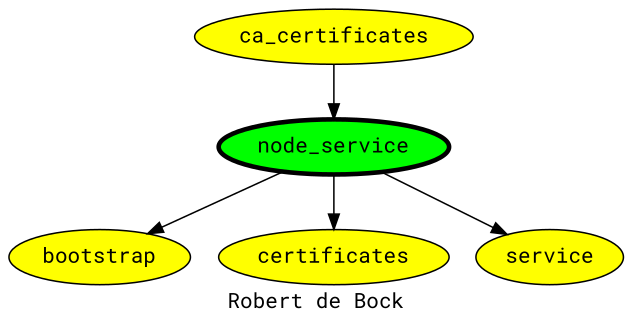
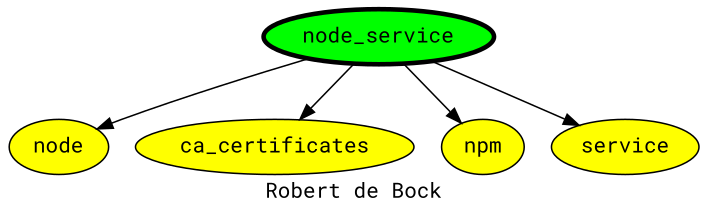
edge "ca_certificates" -> "node_service": reversed
node "bootstrap": label "bootstrap" -> "node"
node "certificates": label "certificates" -> "npm"
